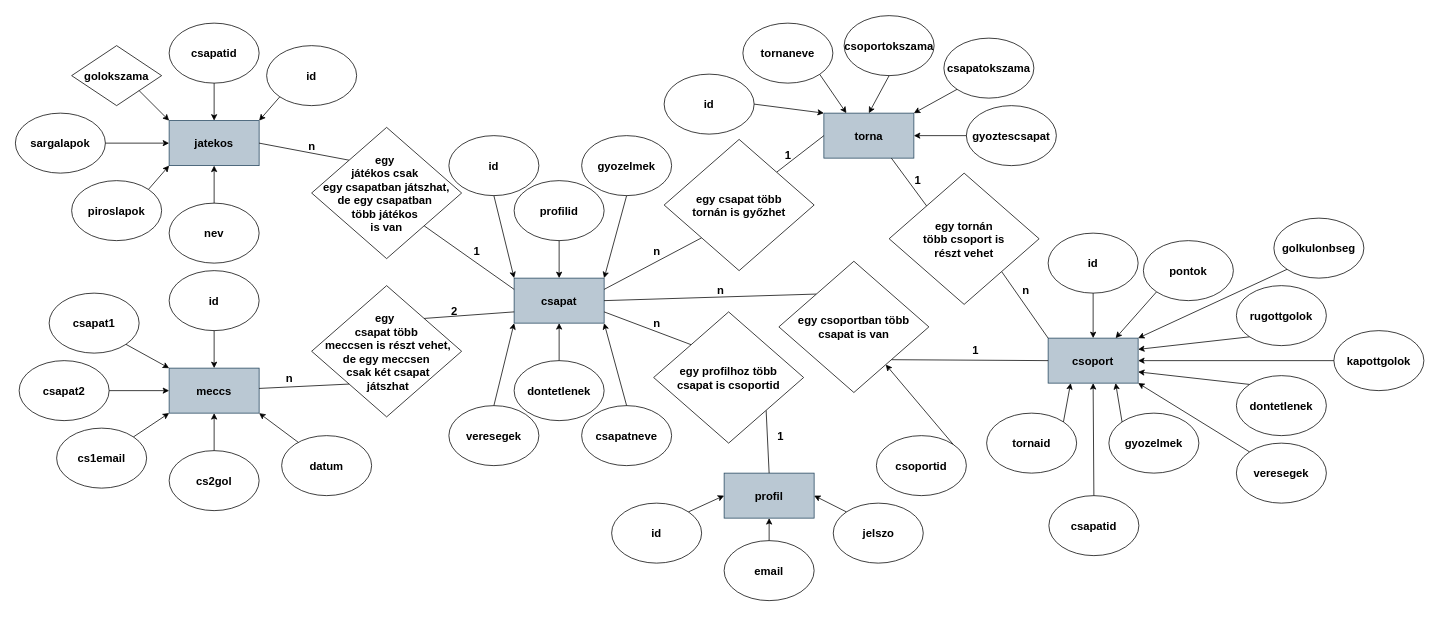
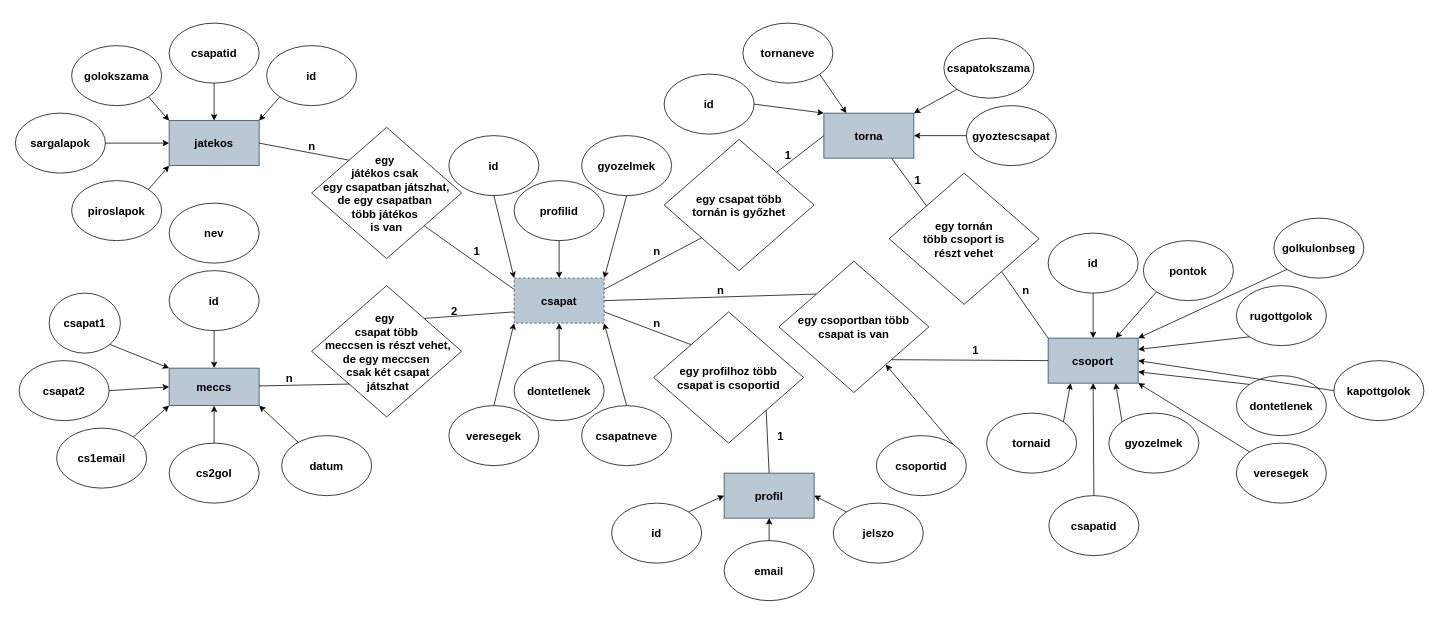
node "csoportokszama": removed
node "golokszama": shape diamond -> ellipse
edge "csoportokszama" -> "torna": removed
edge "nev" -> "jatekos": removed
node "csapat": style solid -> dashed
node "csapat1": size 90x60 -> 71x60
node "kapottgolok": moved (1379, 360) -> (1379, 390)
node "meccs": size 90x45 -> 90x38
node "cs2gol": moved (214, 480) -> (214, 473)
